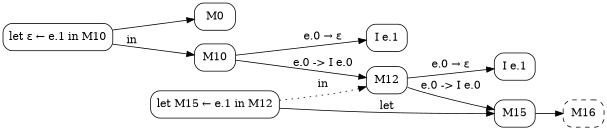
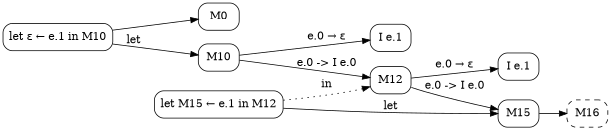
edge "let ε ← e.1 in M10" -> "M10": label "in" -> "let"
